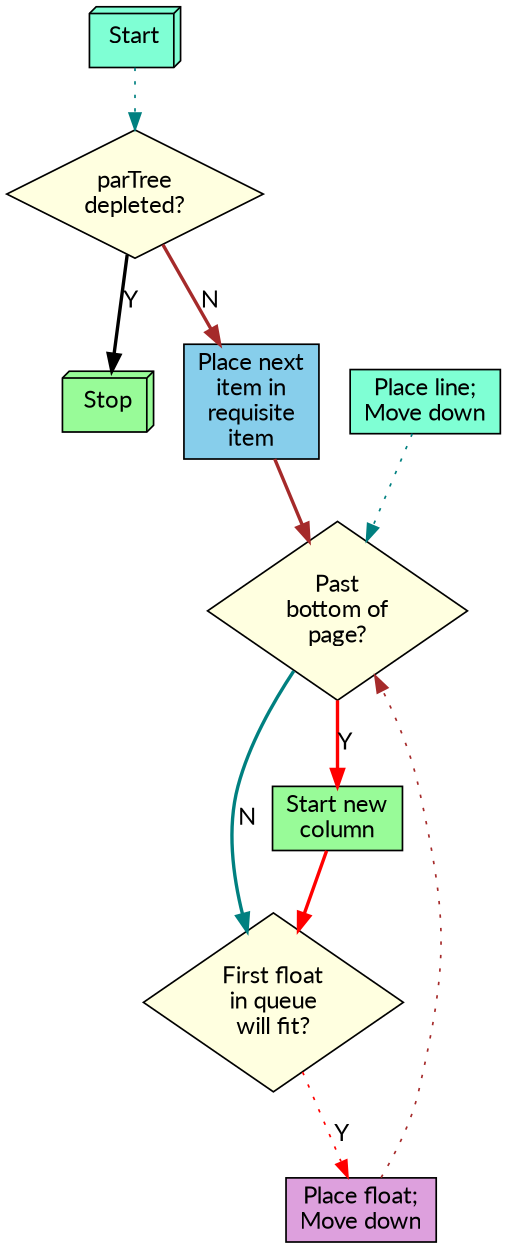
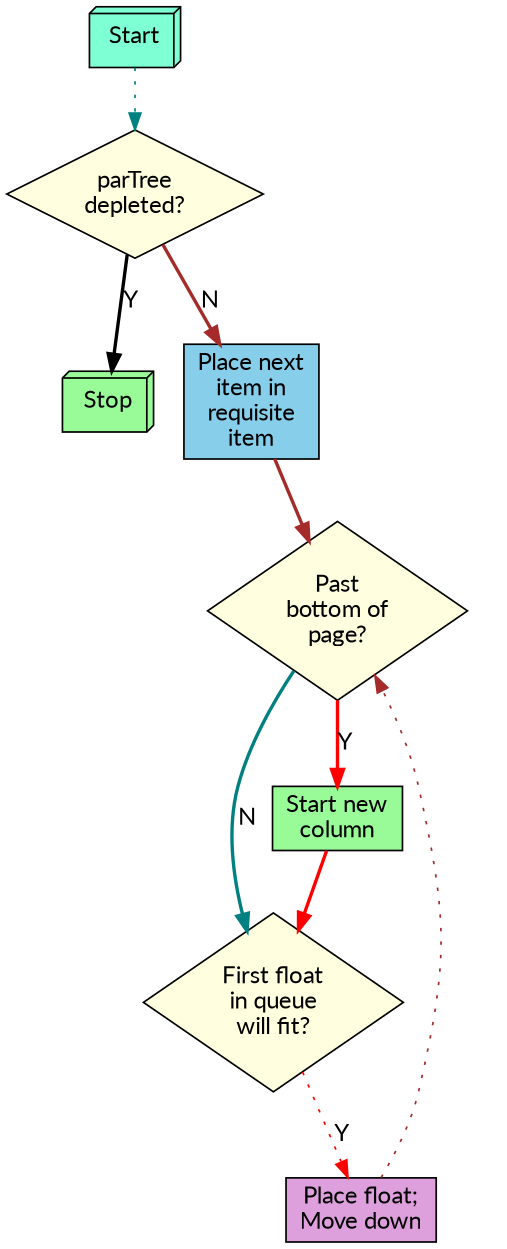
node "Place line; Move down": removed
